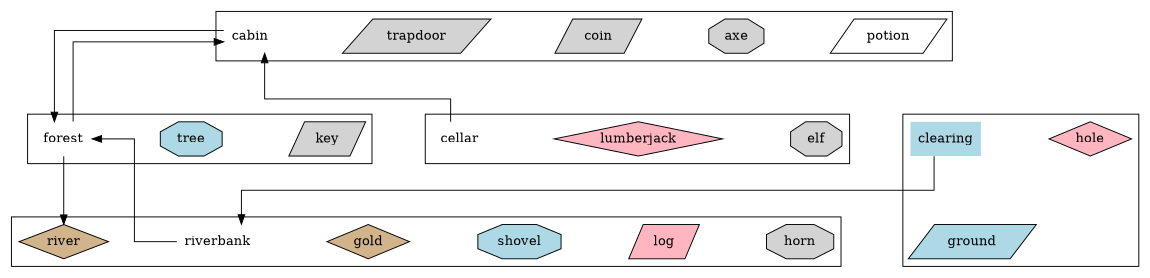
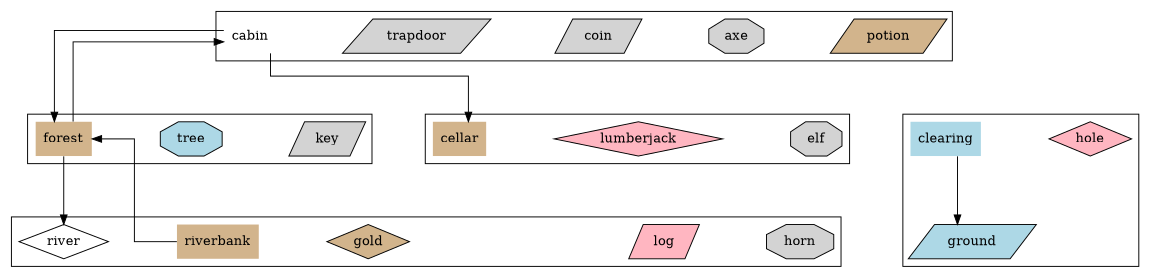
node "potion": fillcolor white -> tan
edge "cellar" -> "cabin": reversed
node "forest": fillcolor white -> tan
node "cellar": fillcolor white -> tan
edge "clearing" -> "riverbank": now "clearing" -> "ground"
node "river": fillcolor tan -> white
node "riverbank": fillcolor white -> tan
node "shovel": removed
